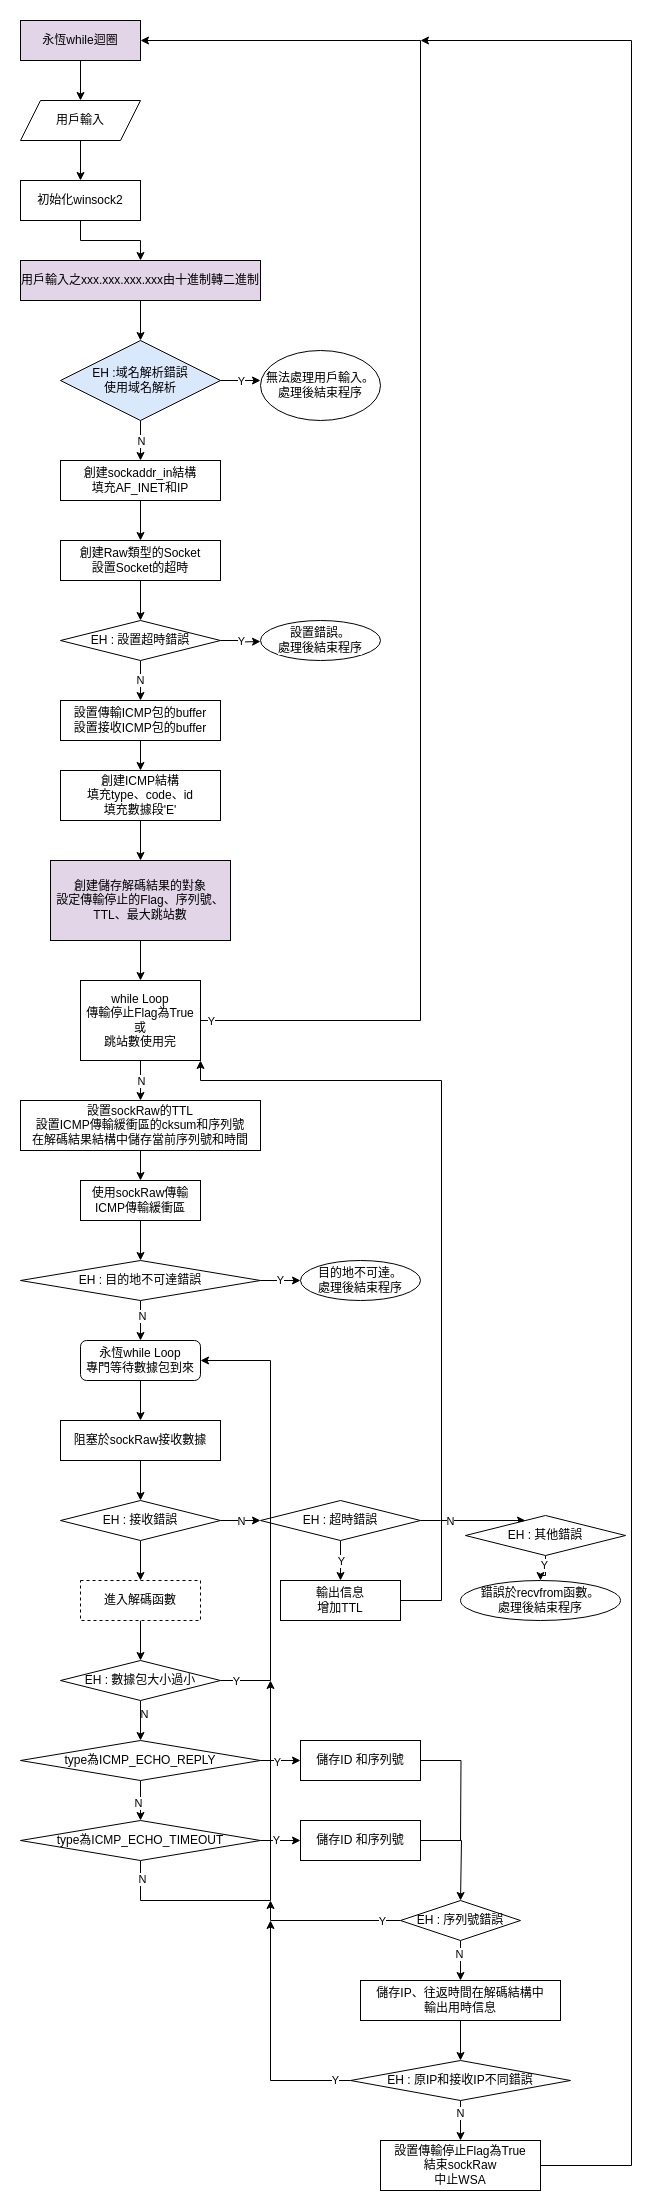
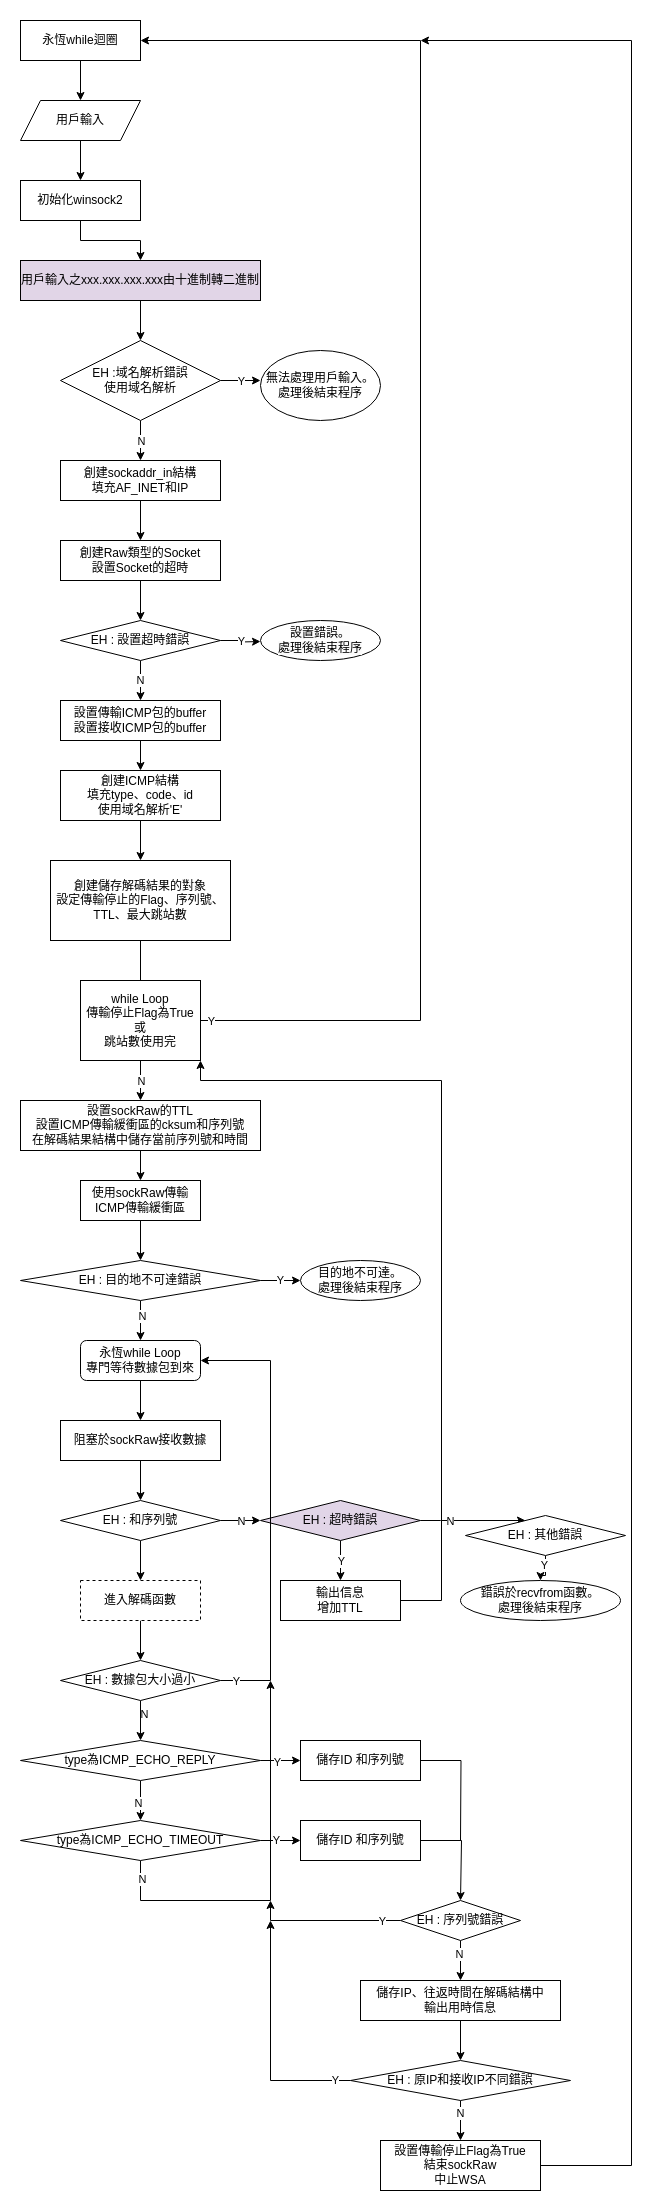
node "永恆while迴圈": fillcolor #e1d5e7 -> #ffffff
node "EH :域名解析錯誤 使用域名解析": fillcolor #dae8fc -> #ffffff
node "創建ICMP結構 填充type、code、id 填充數據段'E'": label "創建ICMP結構 填充type、code、id 填充數據段'E'" -> "創建ICMP結構 填充type、code、id 使用域名解析'E'"
node "創建儲存解碼結果的對象 設定傳輸停止的Flag、序列號、TTL、最大跳站數": fillcolor #e1d5e7 -> #ffffff
edge "創建儲存解碼結果的對象 設定傳輸停止的Flag、序列號、TTL、最大跳站數" -> "while Loop 傳輸停止Flag為True或跳站數使用完": arrowhead classic -> none
node "EH : 接收錯誤": label "EH : 接收錯誤" -> "EH : 和序列號"
node "EH : 超時錯誤": fillcolor #ffffff -> #e1d5e7
